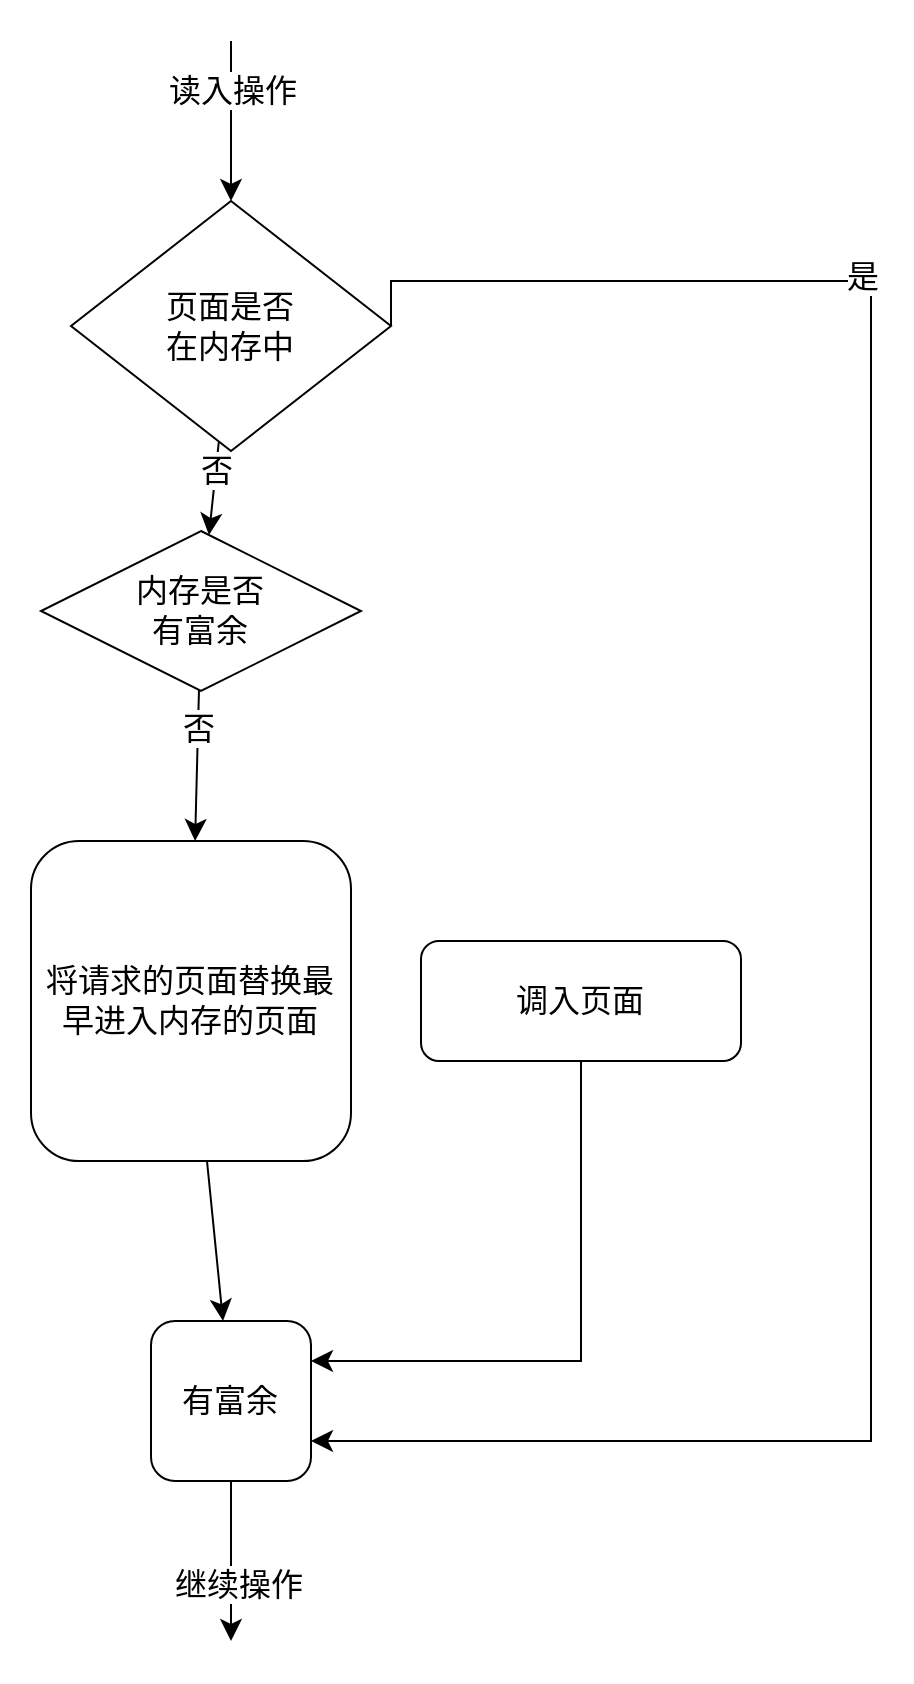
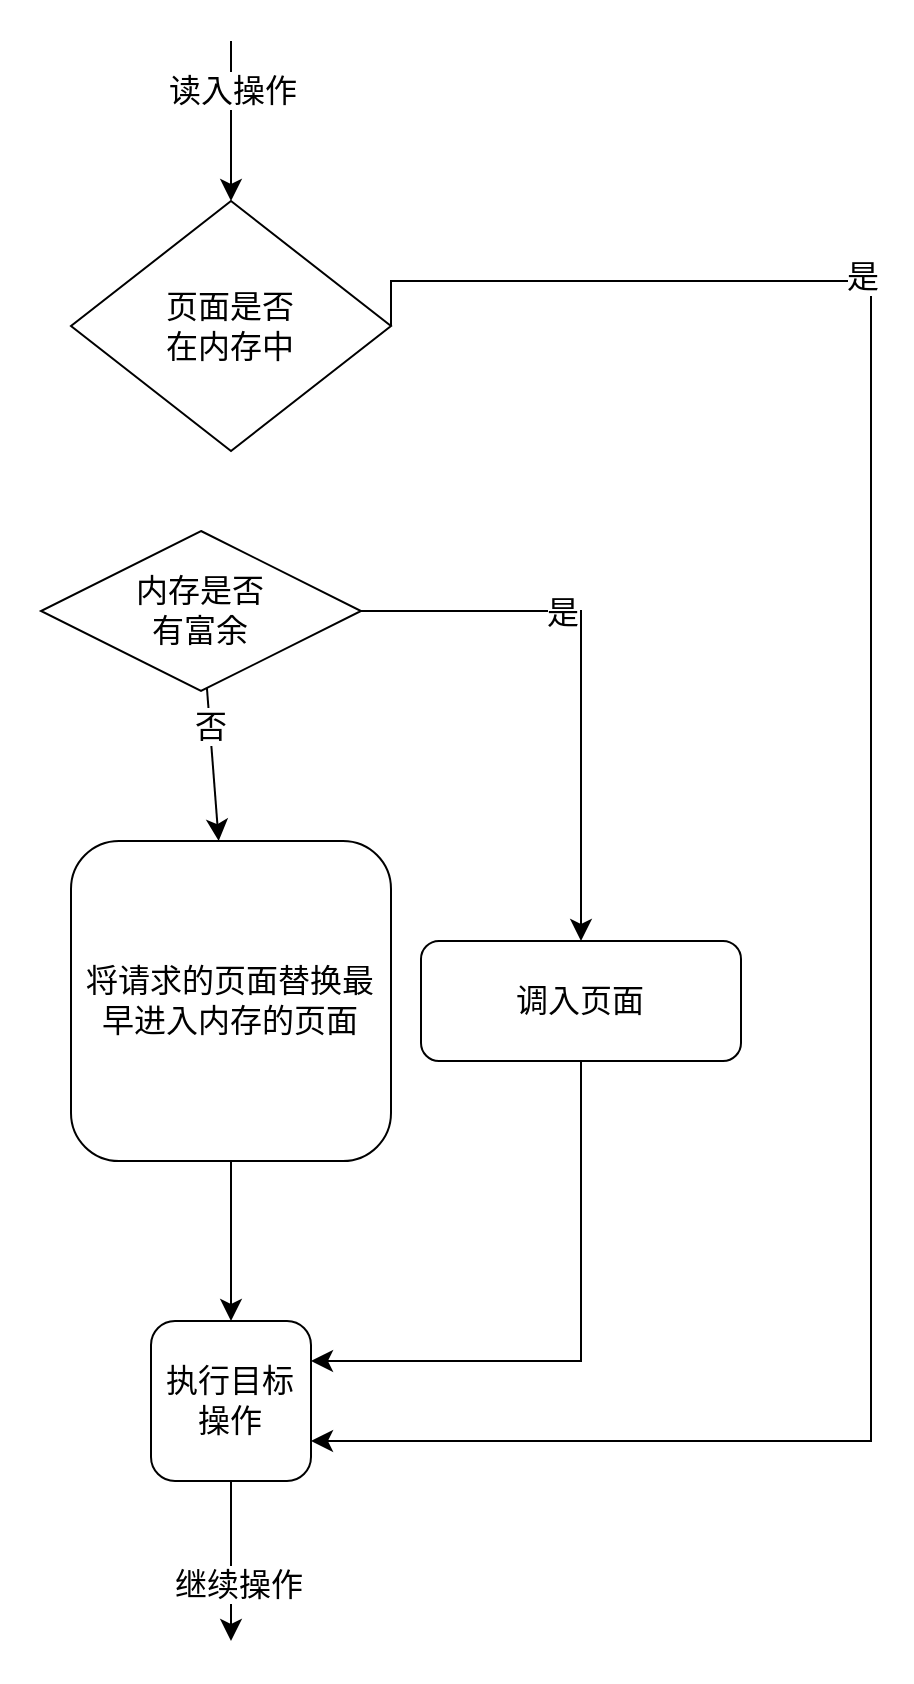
edge "页面是否 在内存中" -> "内存是否 有富余": removed, label "否"
edge "内存是否 有富余" -> "调入页面": added, label "是"
node "将请求的页面替换最早进入内存的页面": moved (191, 1001) -> (231, 1001)
node "有富余": label "有富余" -> "执行目标操作"
